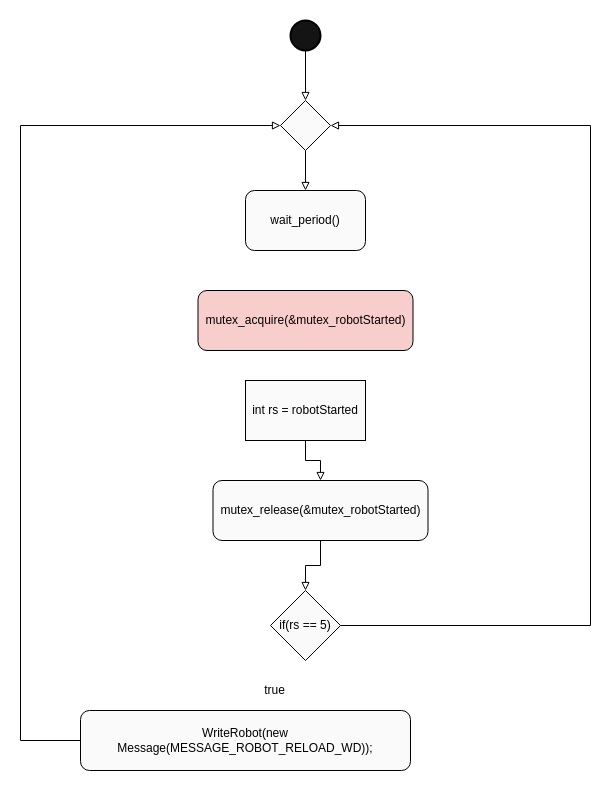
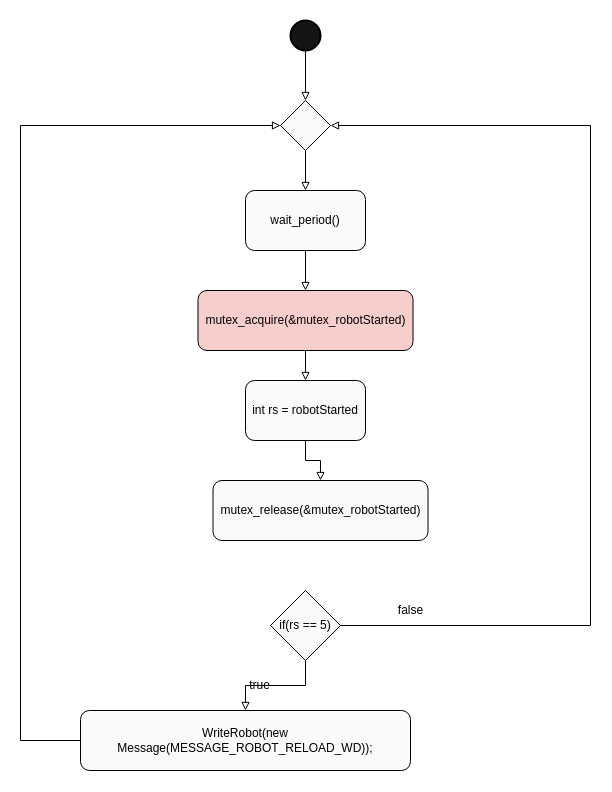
edge "wait_period()" -> "mutex_acquire(&mutex_robotStarted)": added
edge "mutex_acquire(&mutex_robotStarted)" -> "int rs = robotStarted": added
node "int rs = robotStarted": shape rectangle -> rounded rectangle
edge "mutex_release(&mutex_robotStarted)" -> "if(rs == 5)": removed
node "false": added
edge "if(rs == 5)" -> "WriteRobot(new Message(MESSAGE_ROBOT_RELOAD_WD));": added
node "true": moved (275, 691) -> (260, 686)
